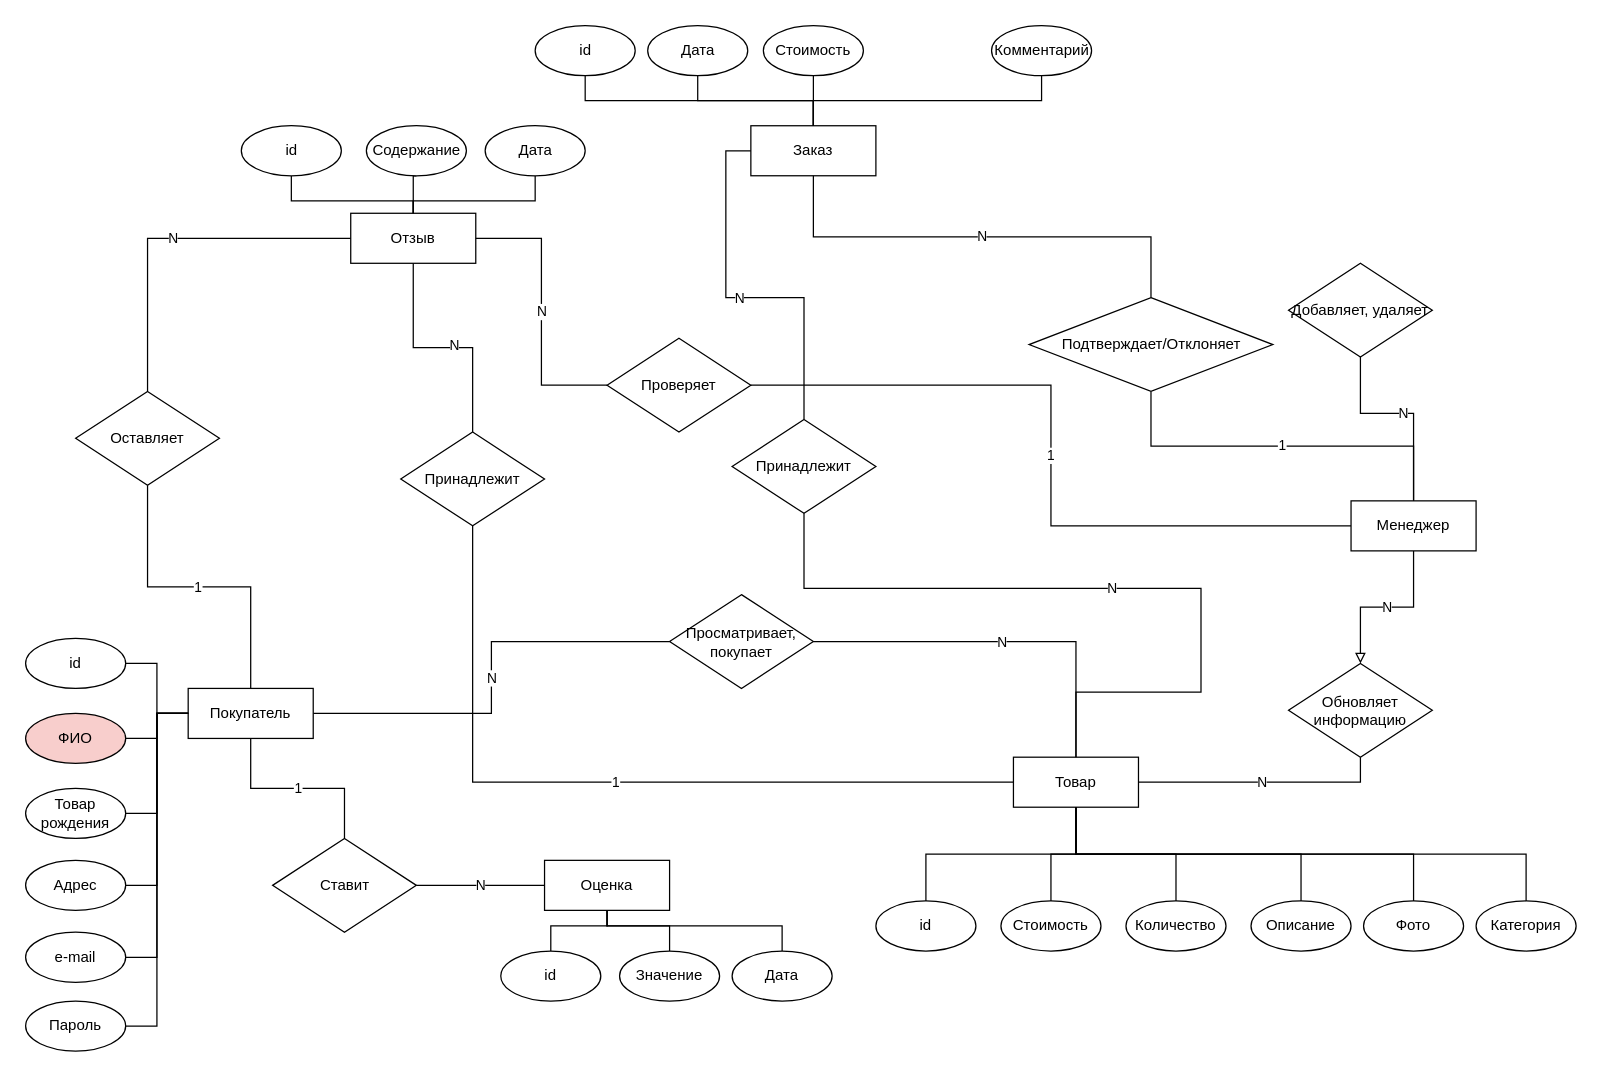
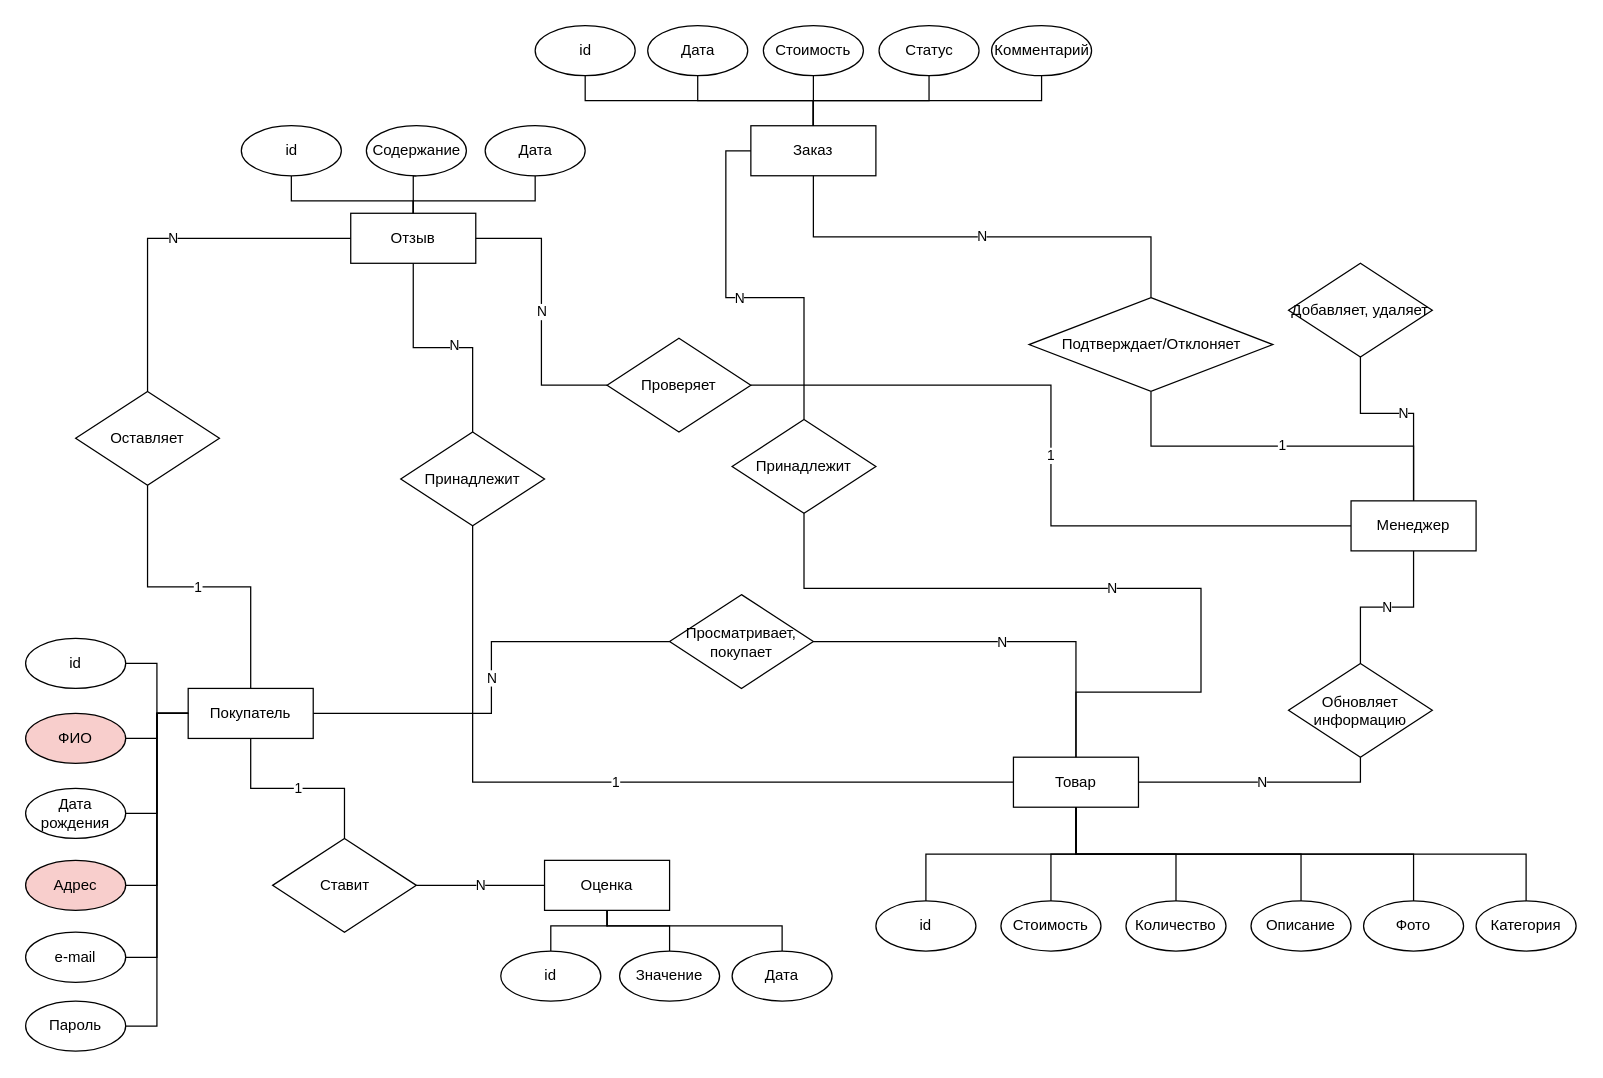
node "Статус": added
edge "Статус" -- "Заказ": added
edge "Менеджер" -> "Обновляет информацию": arrowhead block -> none
node "Товар рождения": label "Товар рождения" -> "Дата рождения"
node "Адрес": fillcolor #ffffff -> #f8cecc
